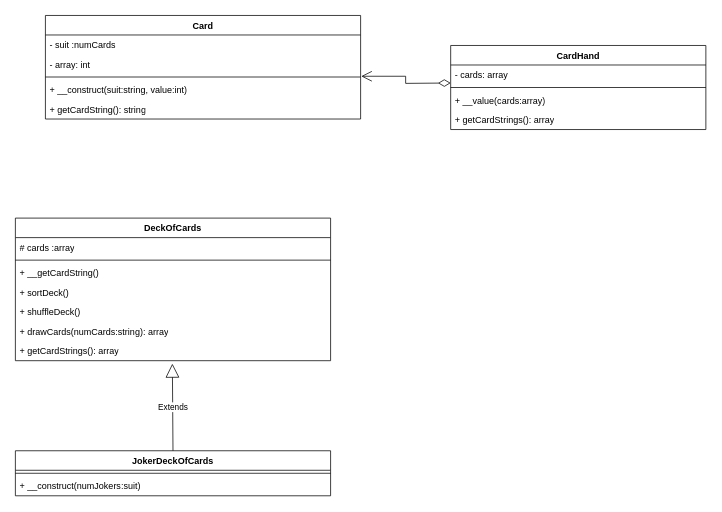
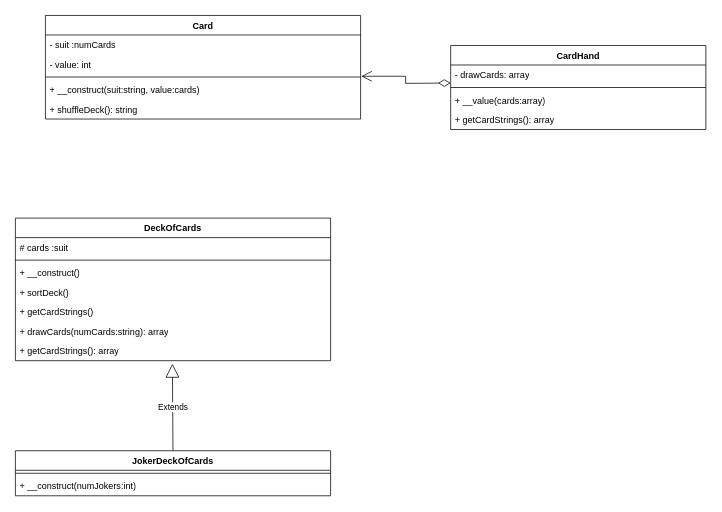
node "- array: int": label "- array: int" -> "- value: int"
node "- cards: array": label "- cards: array" -> "- drawCards: array"
node "+ __construct(suit:string, value:int)": label "+ __construct(suit:string, value:int)" -> "+ __construct(suit:string, value:cards)"
node "+ getCardString(): string": label "+ getCardString(): string" -> "+ shuffleDeck(): string"
node "# cards :array": label "# cards :array" -> "# cards :suit"
node "+ __getCardString()": label "+ __getCardString()" -> "+ __construct()"
node "+ shuffleDeck()": label "+ shuffleDeck()" -> "+ getCardStrings()"
node "+ __construct(numJokers:suit)": label "+ __construct(numJokers:suit)" -> "+ __construct(numJokers:int)"
